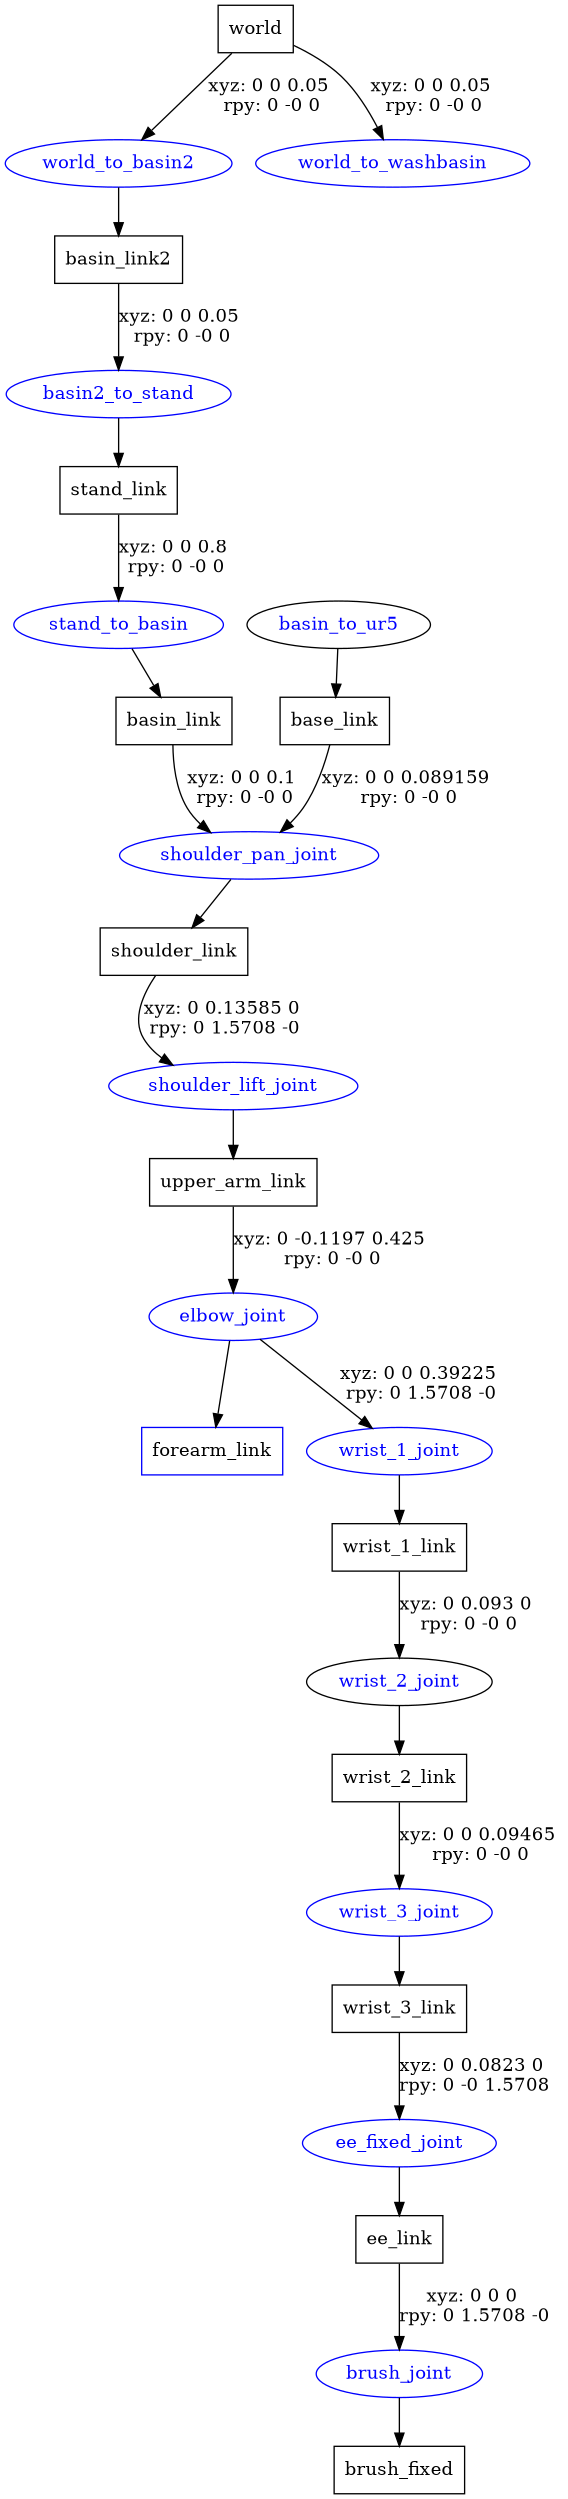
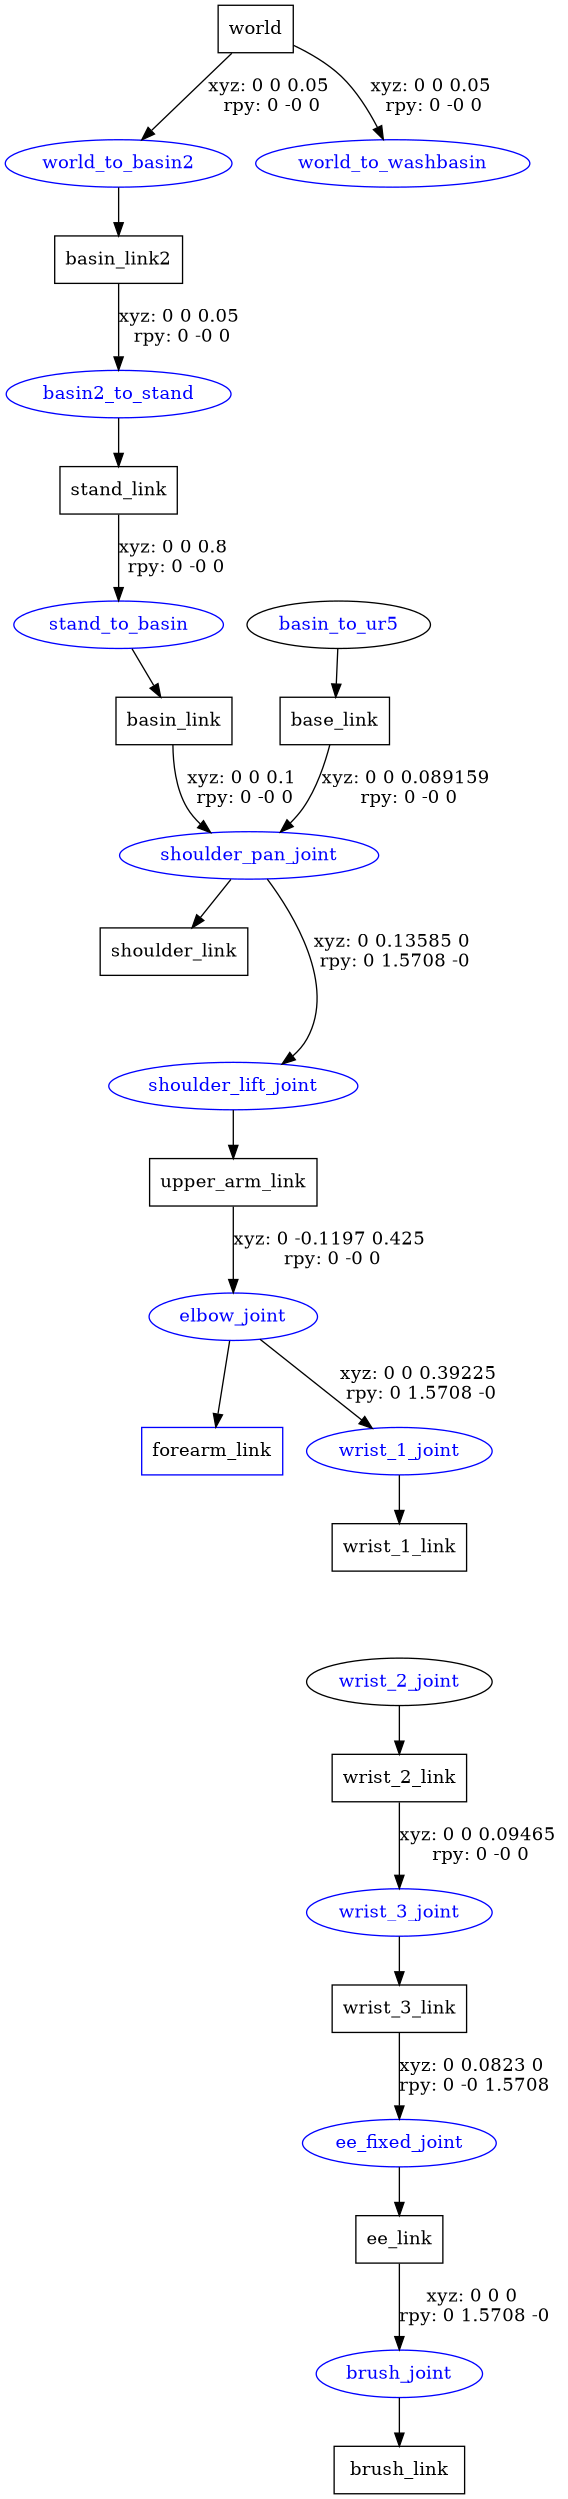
edge "shoulder_link" -> "shoulder_lift_joint": now "shoulder_pan_joint" -> "shoulder_lift_joint"
edge "wrist_1_link" -> "wrist_2_joint": removed, label "xyz: 0 0.093 0 rpy: 0 -0 0"
node "brush_fixed": label "brush_fixed" -> "brush_link"
